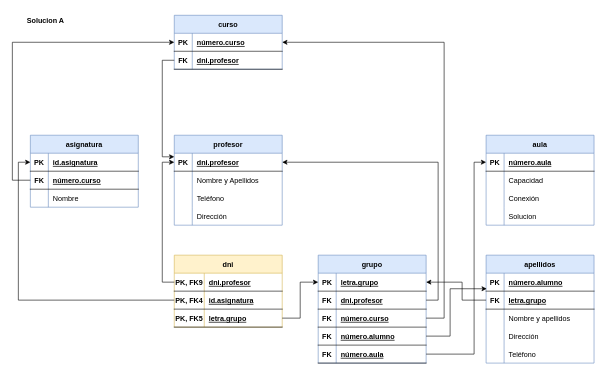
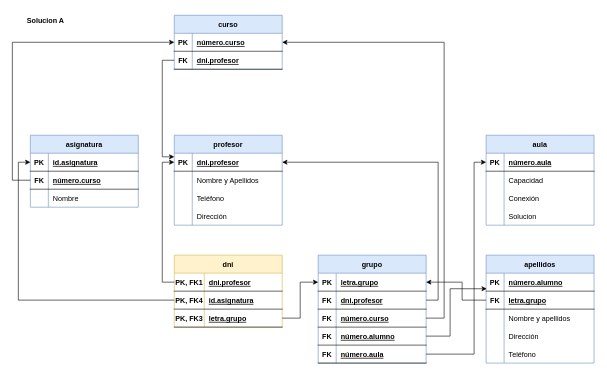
node "PK, FK9": label "PK, FK9" -> "PK, FK1"
node "PK, FK5": label "PK, FK5" -> "PK, FK3"
